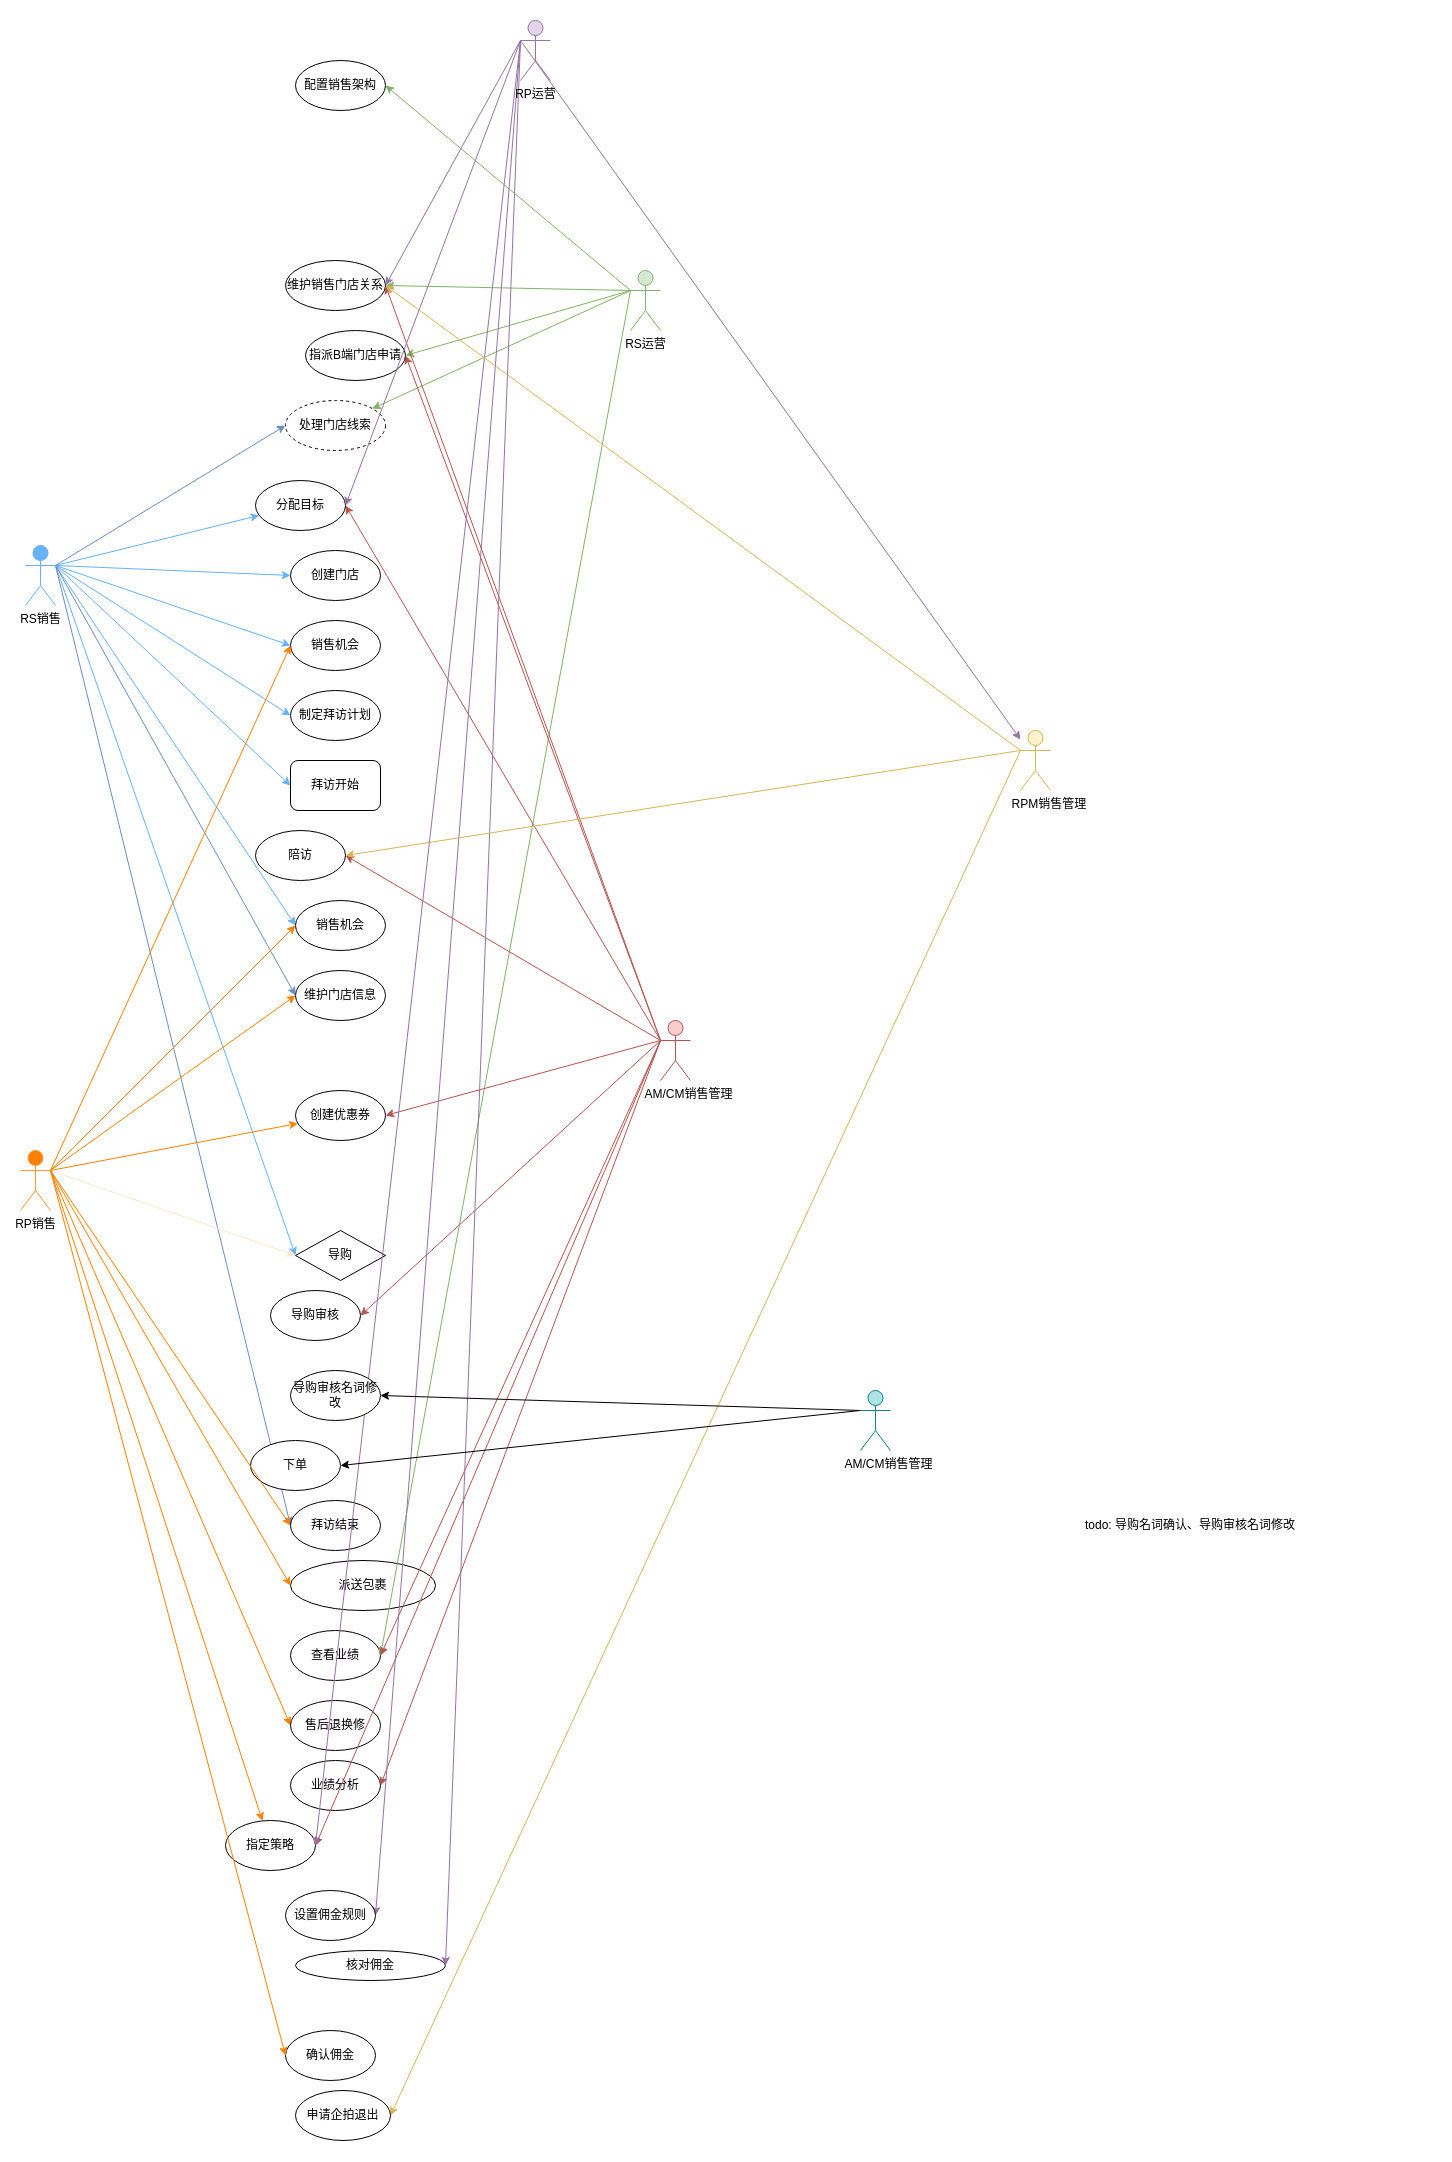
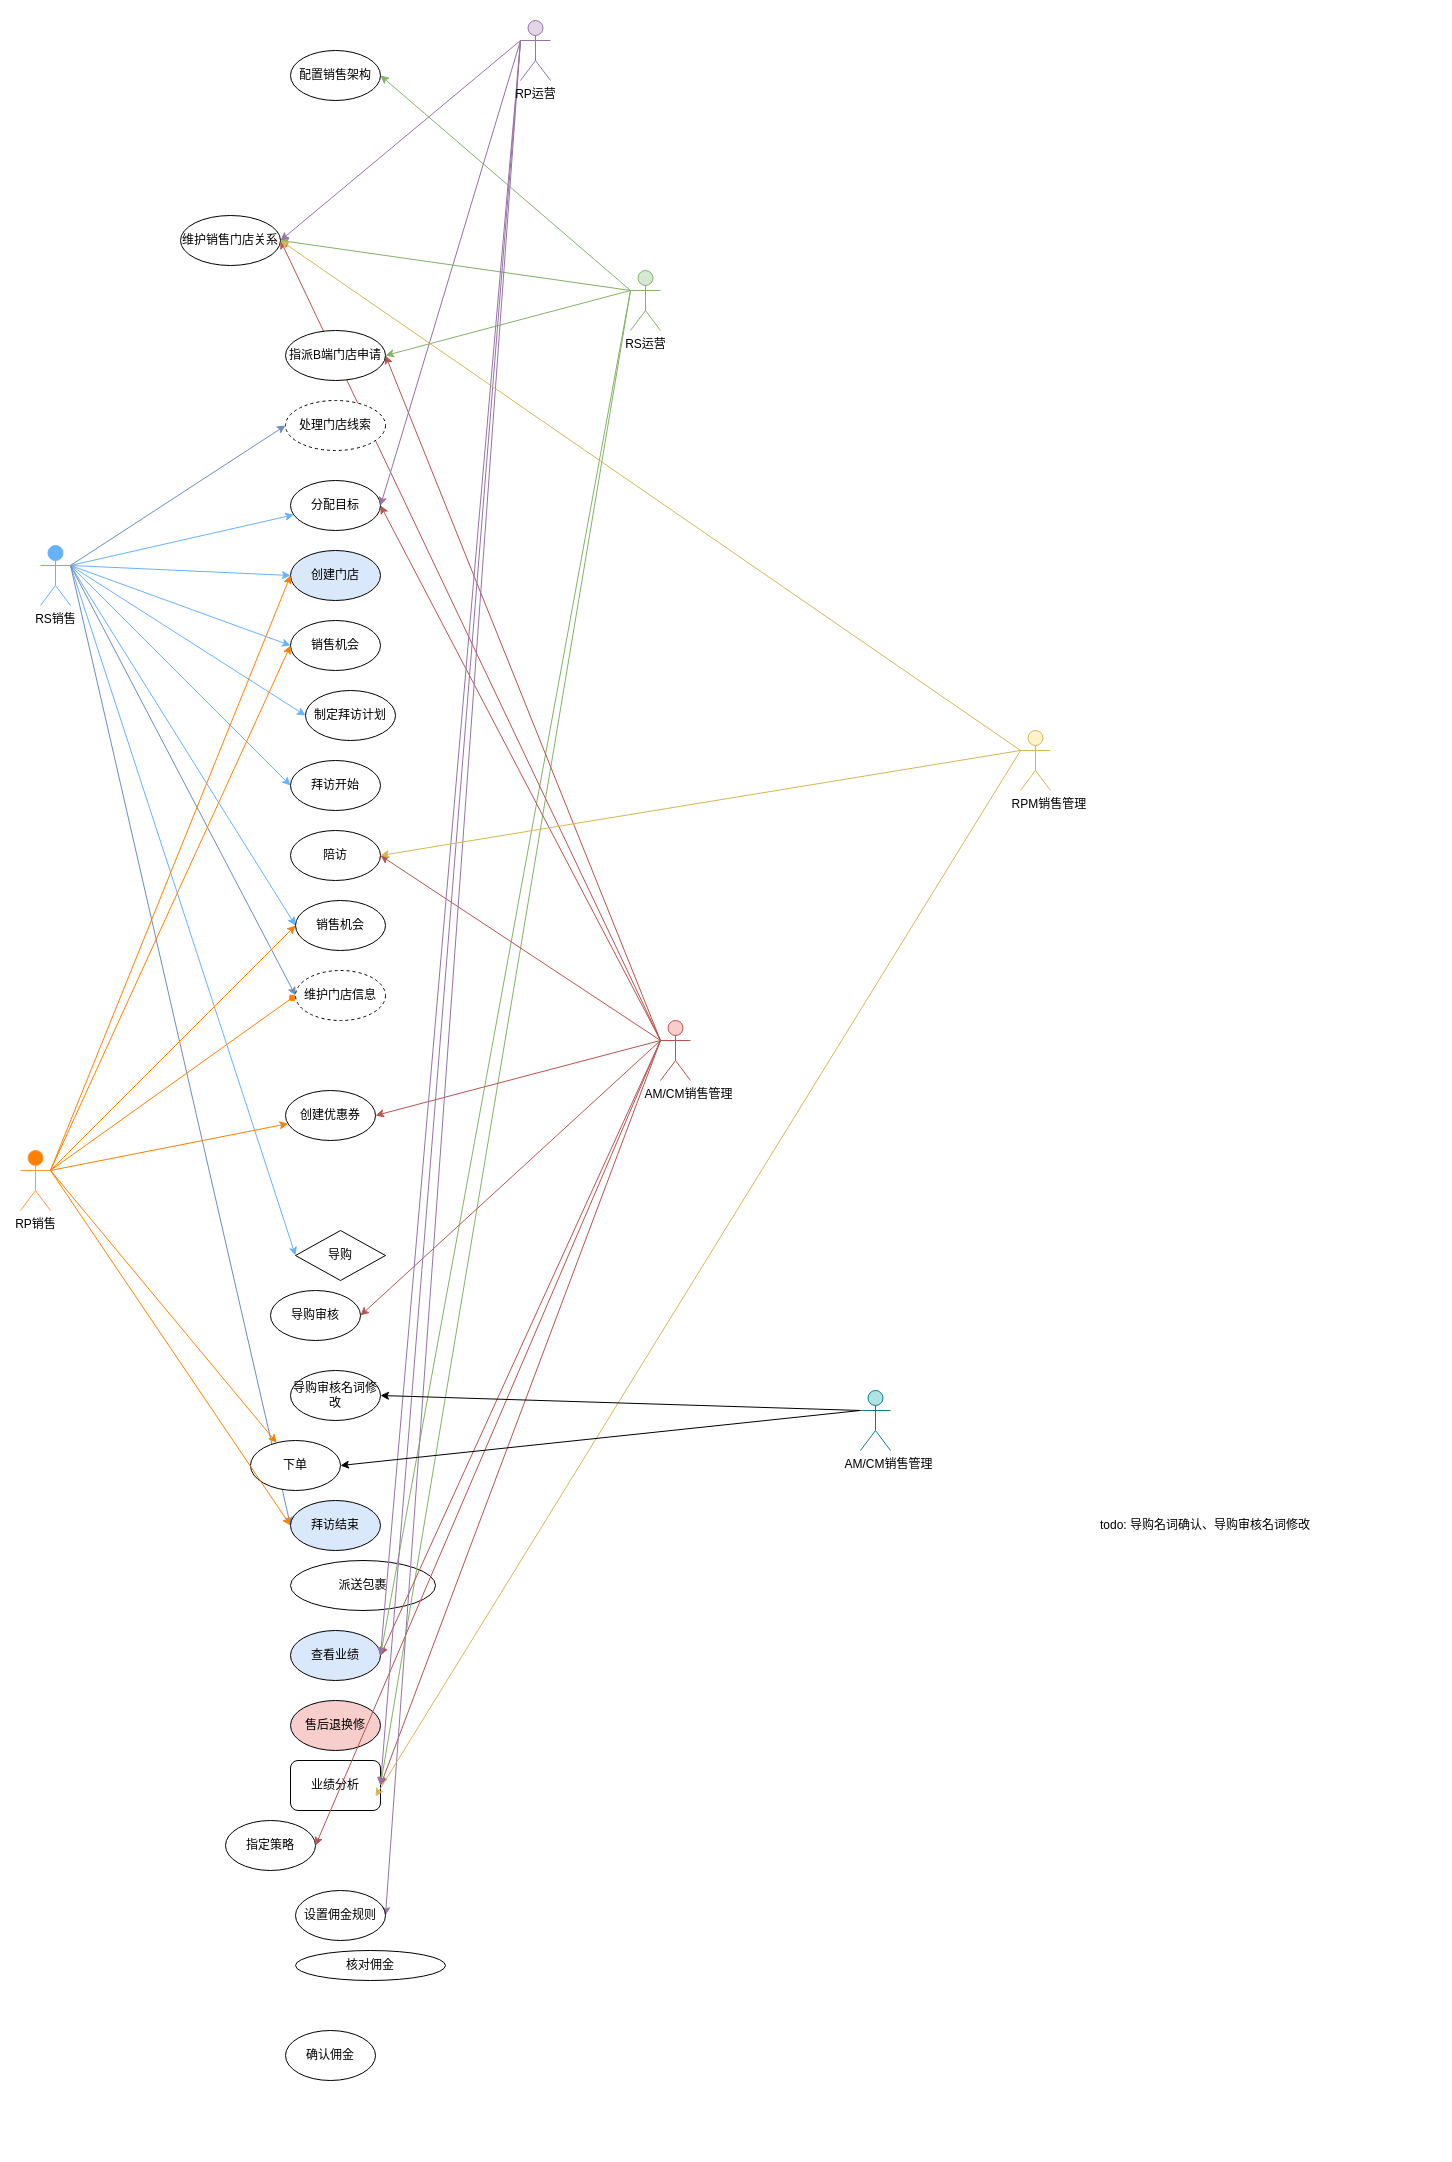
node "配置销售架构": moved (341, 86) -> (336, 76)
node "维护销售门店关系": moved (336, 286) -> (231, 241)
edge "RS运营" -> "处理门店线索": now "RS运营" -> "业绩分析"
node "指派B端门店申请": moved (356, 356) -> (336, 356)
edge "RP运营" -> "核对佣金": removed
edge "RP运营" -> "RPM销售管理": now "RP运营" -> "查看业绩"
node "分配目标": moved (301, 506) -> (336, 506)
node "RS销售": moved (41, 576) -> (56, 576)
node "创建门店": fillcolor #ffffff -> #dae8fc
node "制定拜访计划": moved (336, 716) -> (351, 716)
node "拜访开始": shape rounded rectangle -> ellipse
node "陪访": moved (301, 856) -> (336, 856)
node "维护门店信息": style solid -> dashed
edge "RP销售" -> "维护门店信息": arrowhead classic -> diamond
edge "RP运营" -> "指定策略": removed
node "创建优惠券": moved (341, 1116) -> (331, 1116)
edge "RPM销售管理" -> "业绩分析": added
edge "RP运营" -> "业绩分析": added
edge "RP销售" -> "导购": removed
edge "RP销售" -> "派送包裹": removed
edge "RPM销售管理" -> "申请企拍退出": removed
edge "RP销售" -> "售后退换修": now "RP销售" -> "下单"
edge "RP销售" -> "指定策略": now "RP销售" -> "创建门店"
node "拜访结束": fillcolor #ffffff -> #dae8fc
node "todo: 导购名词确认、导购审核名词修改": moved (1191, 1526) -> (1206, 1526)
edge "RP销售" -> "确认佣金": removed
node "查看业绩": fillcolor #ffffff -> #dae8fc
node "售后退换修": fillcolor #ffffff -> #f8cecc
node "业绩分析": shape ellipse -> rounded rectangle
node "设置佣金规则": moved (331, 1916) -> (341, 1916)
node "申请企拍退出": removed
